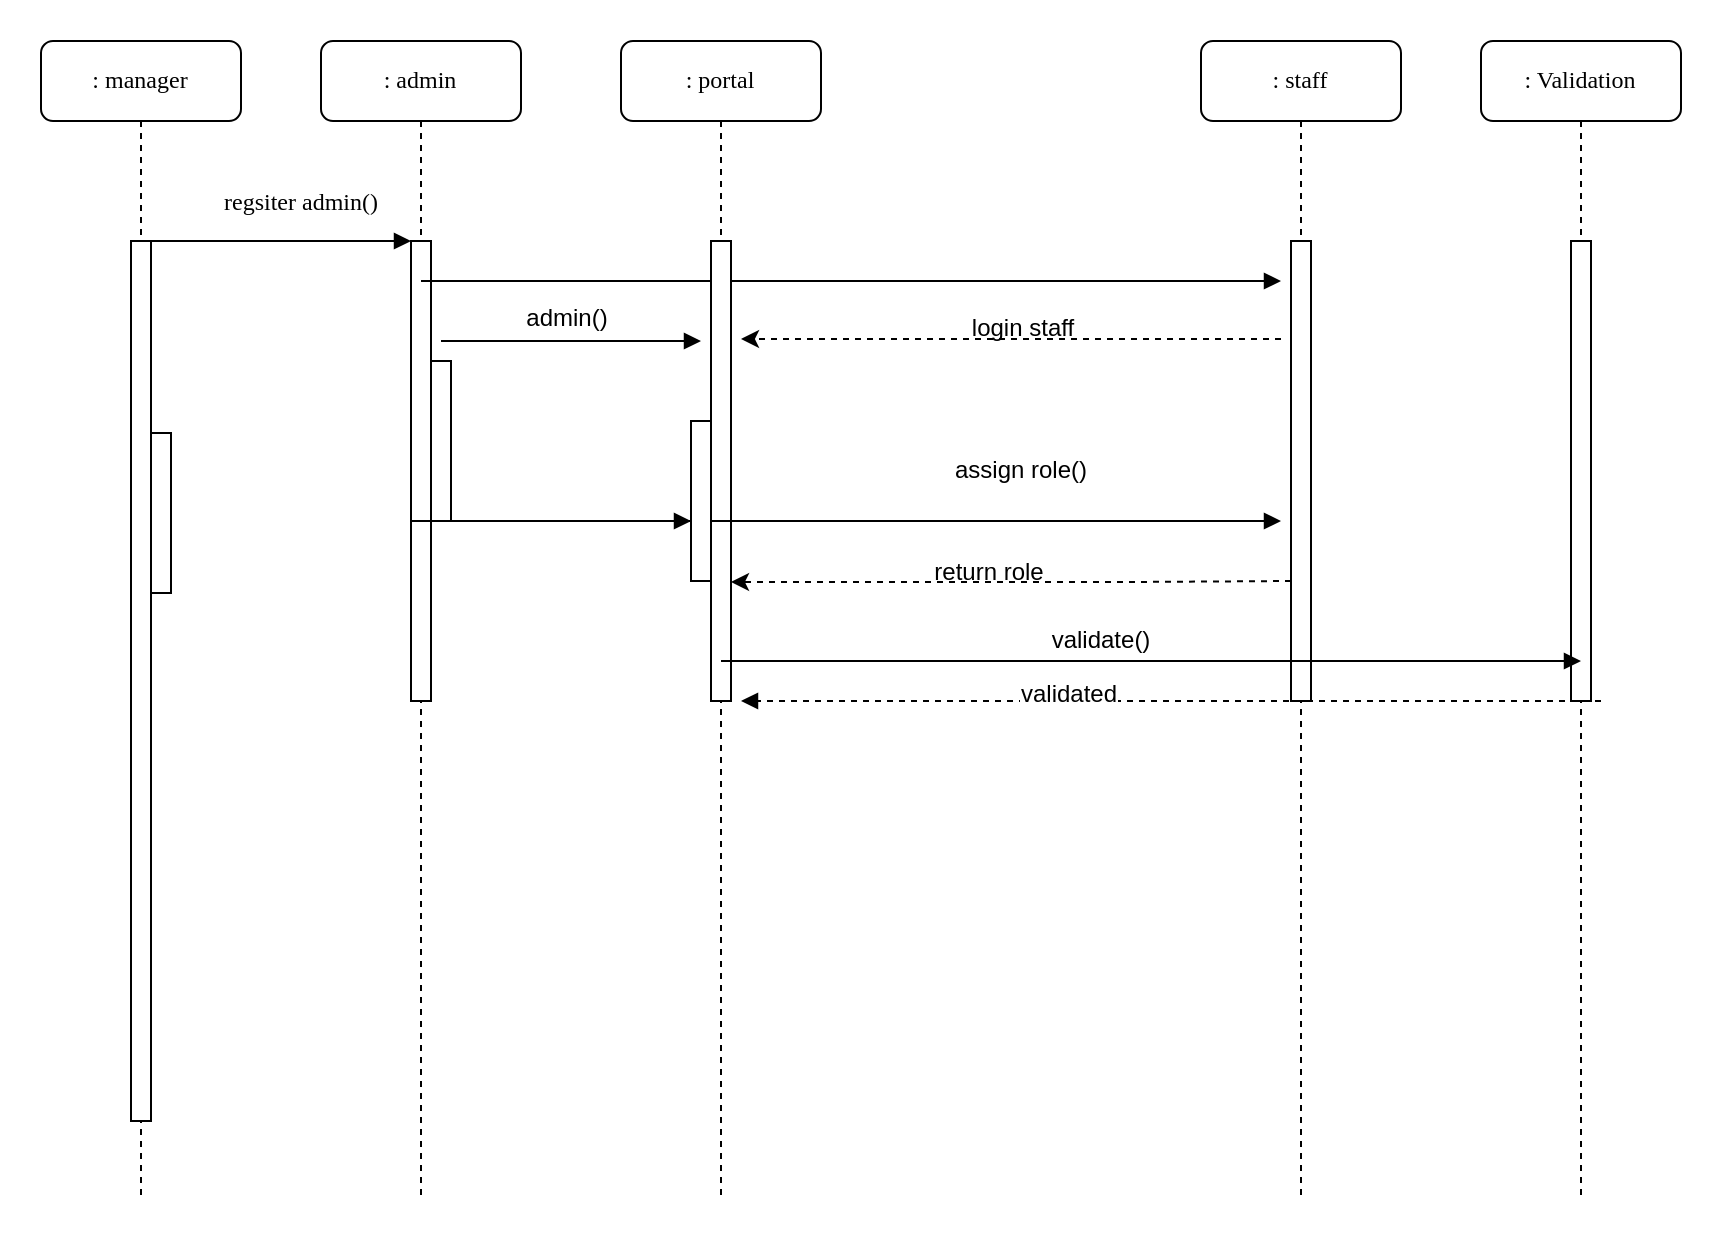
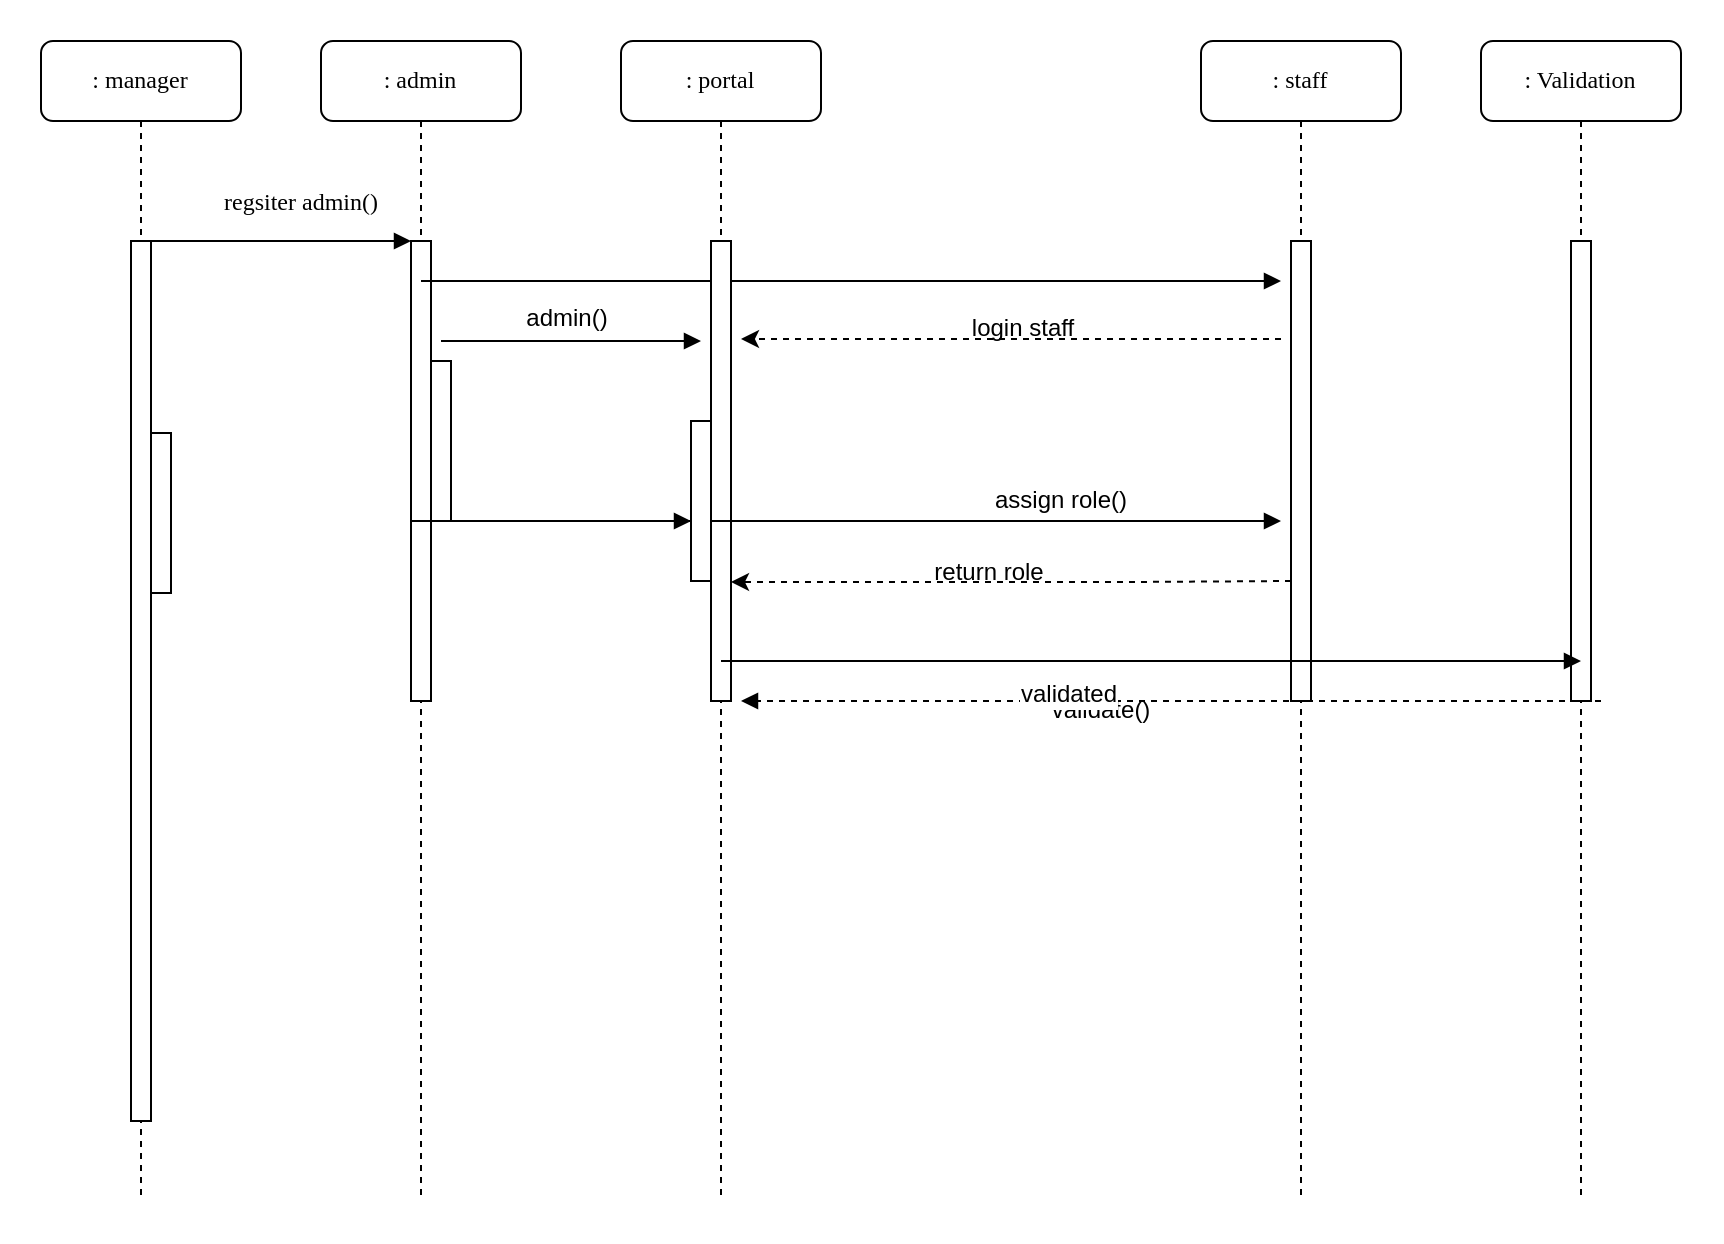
node "assign role()": moved (1021, 471) -> (1061, 501)
node "validate()": moved (1101, 641) -> (1101, 711)
